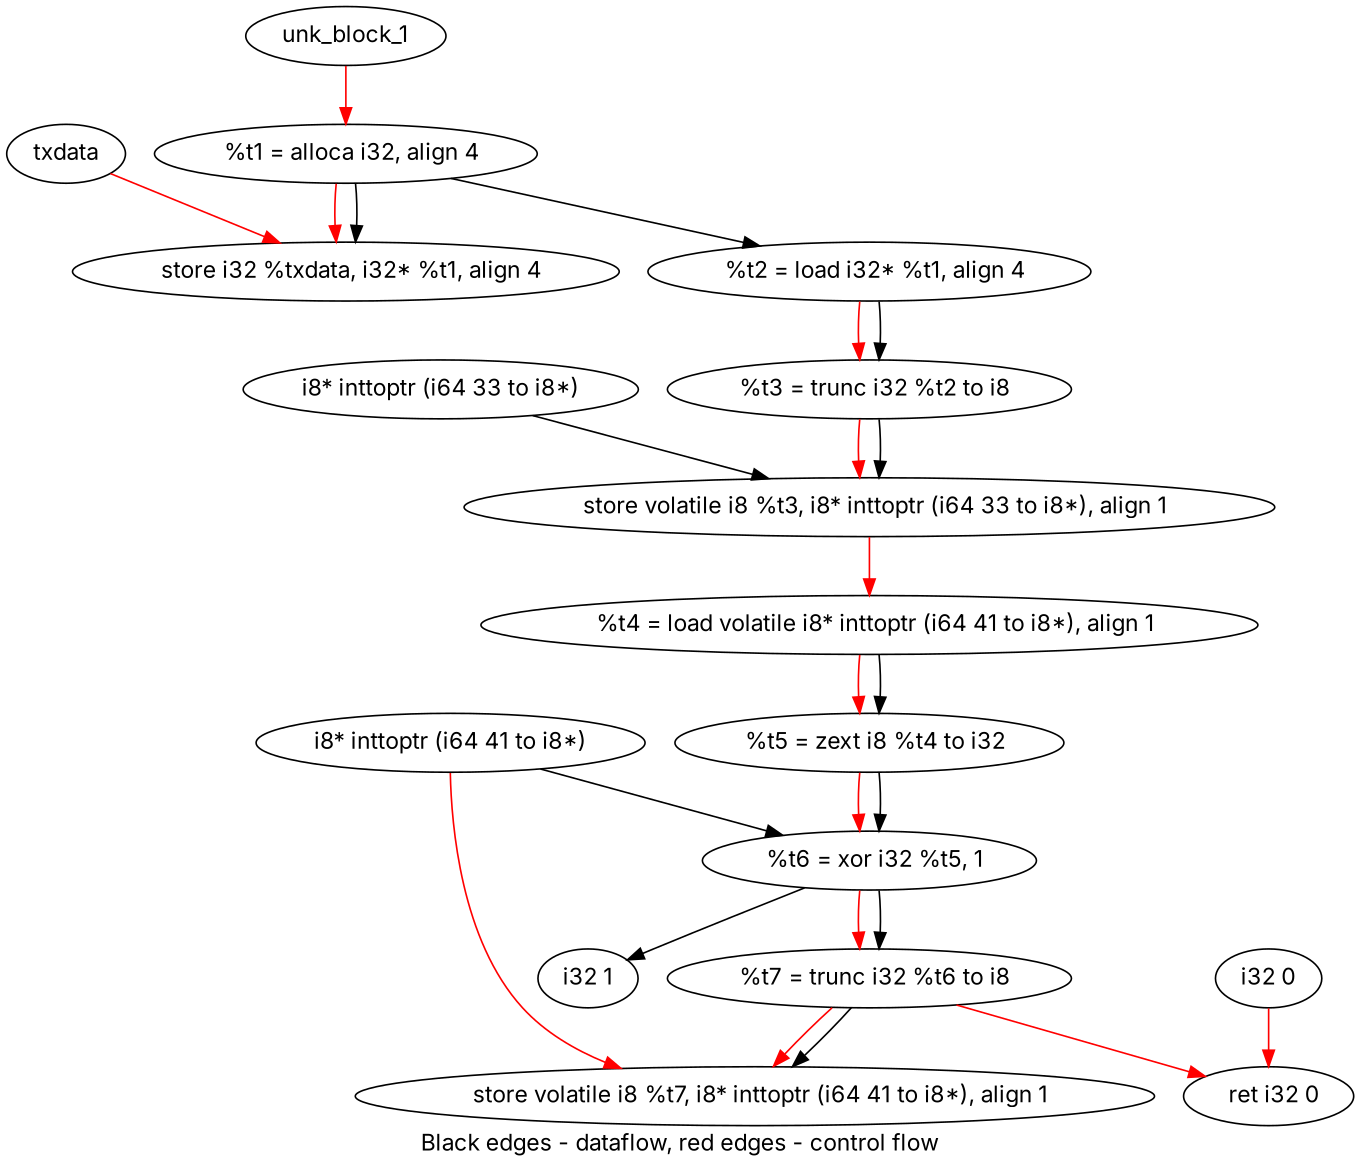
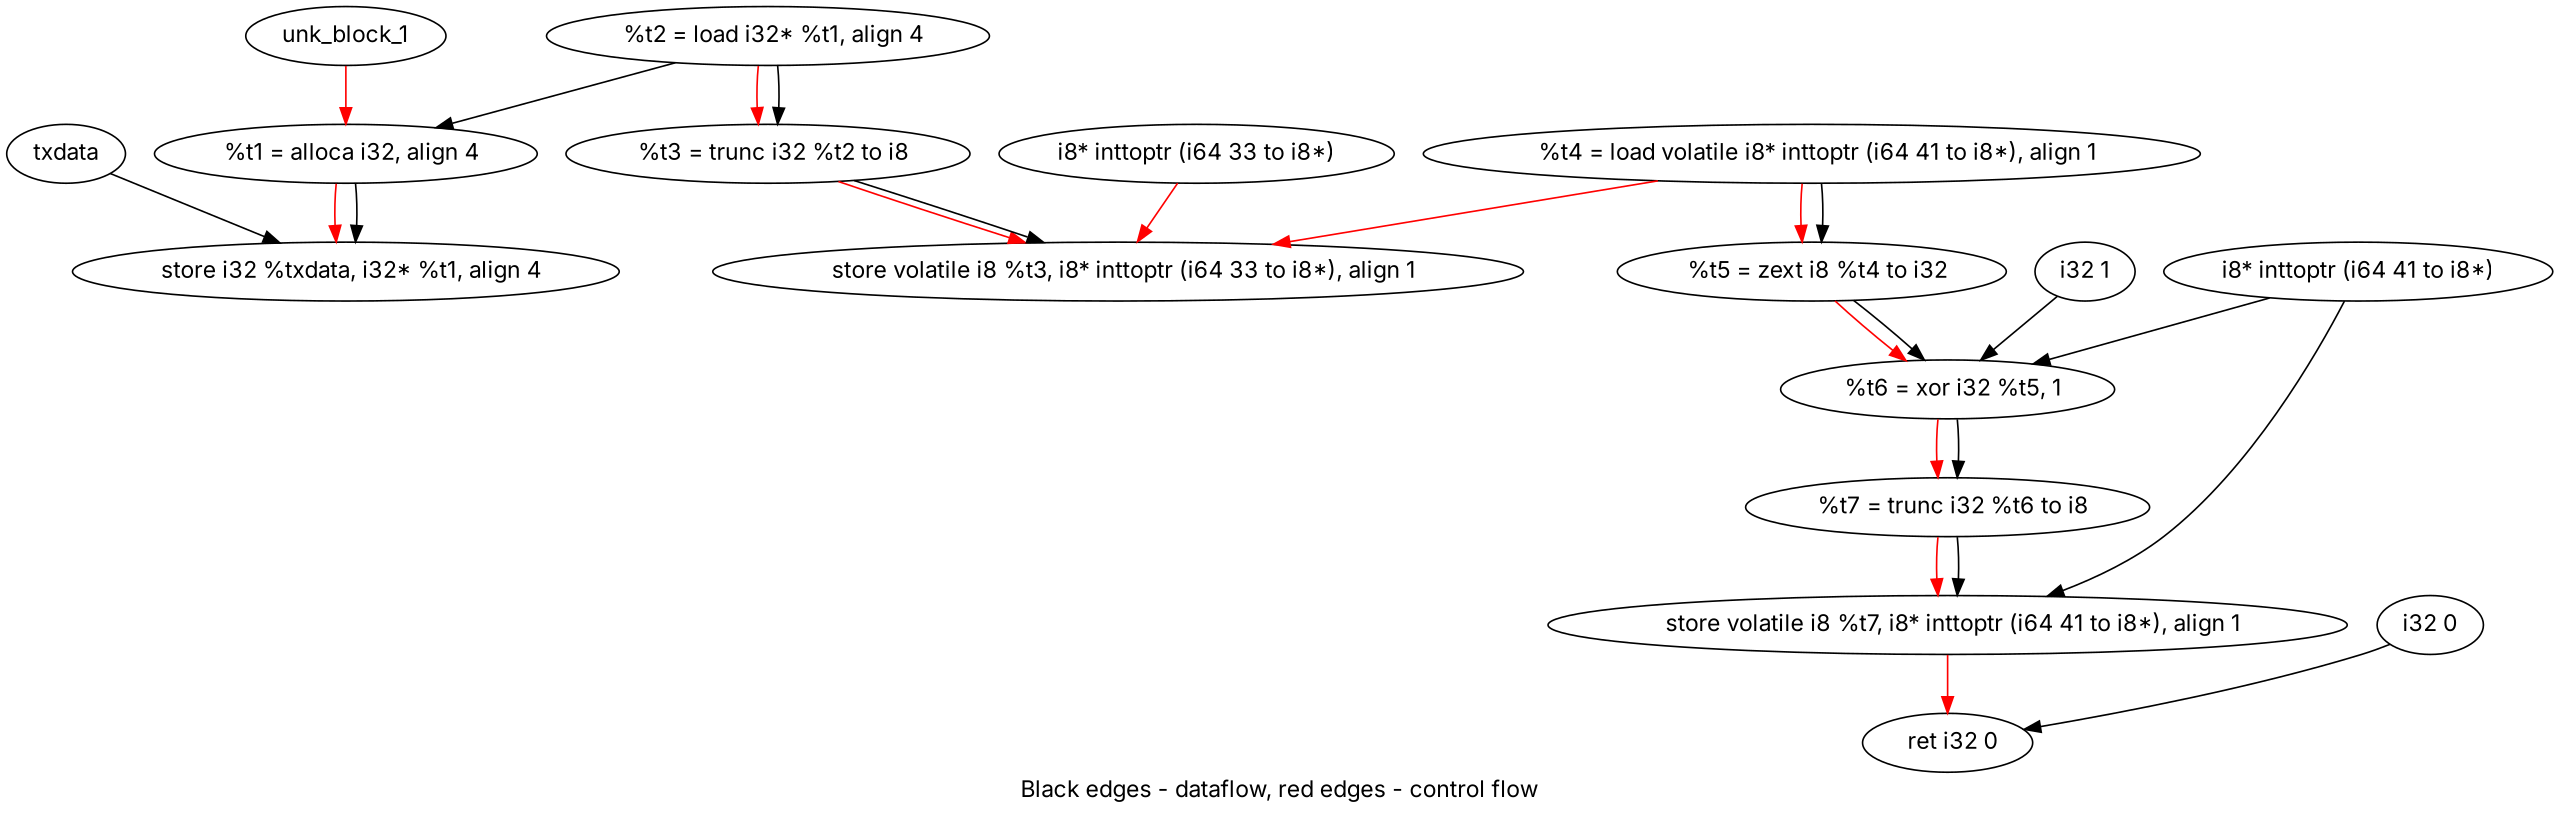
edge "txdata" -> "store i32 %txdata, i32* %t1, align 4": color red -> black
edge "%t1 = alloca i32, align 4" -> "%t2 = load i32* %t1, align 4": reversed
edge "i8* inttoptr (i64 33 to i8*)" -> "store volatile i8 %t3, i8* inttoptr (i64 33 to i8*), align 1": color black -> red
edge "store volatile i8 %t3, i8* inttoptr (i64 33 to i8*), align 1" -> "%t4 = load volatile i8* inttoptr (i64 41 to i8*), align 1": reversed
edge "%t6 = xor i32 %t5, 1" -> "i32 1": reversed
edge "i8* inttoptr (i64 41 to i8*)" -> "store volatile i8 %t7, i8* inttoptr (i64 41 to i8*), align 1": color red -> black
edge "i32 0" -> "ret i32 0": color red -> black
edge "%t7 = trunc i32 %t6 to i8" -> "ret i32 0": now "store volatile i8 %t7, i8* inttoptr (i64 41 to i8*), align 1" -> "ret i32 0"
